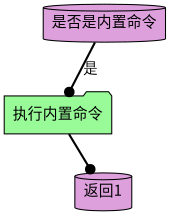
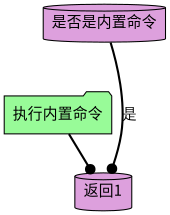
edge "是否是内置命令" -> "执行内置命令": now "是否是内置命令" -> "返回1"
